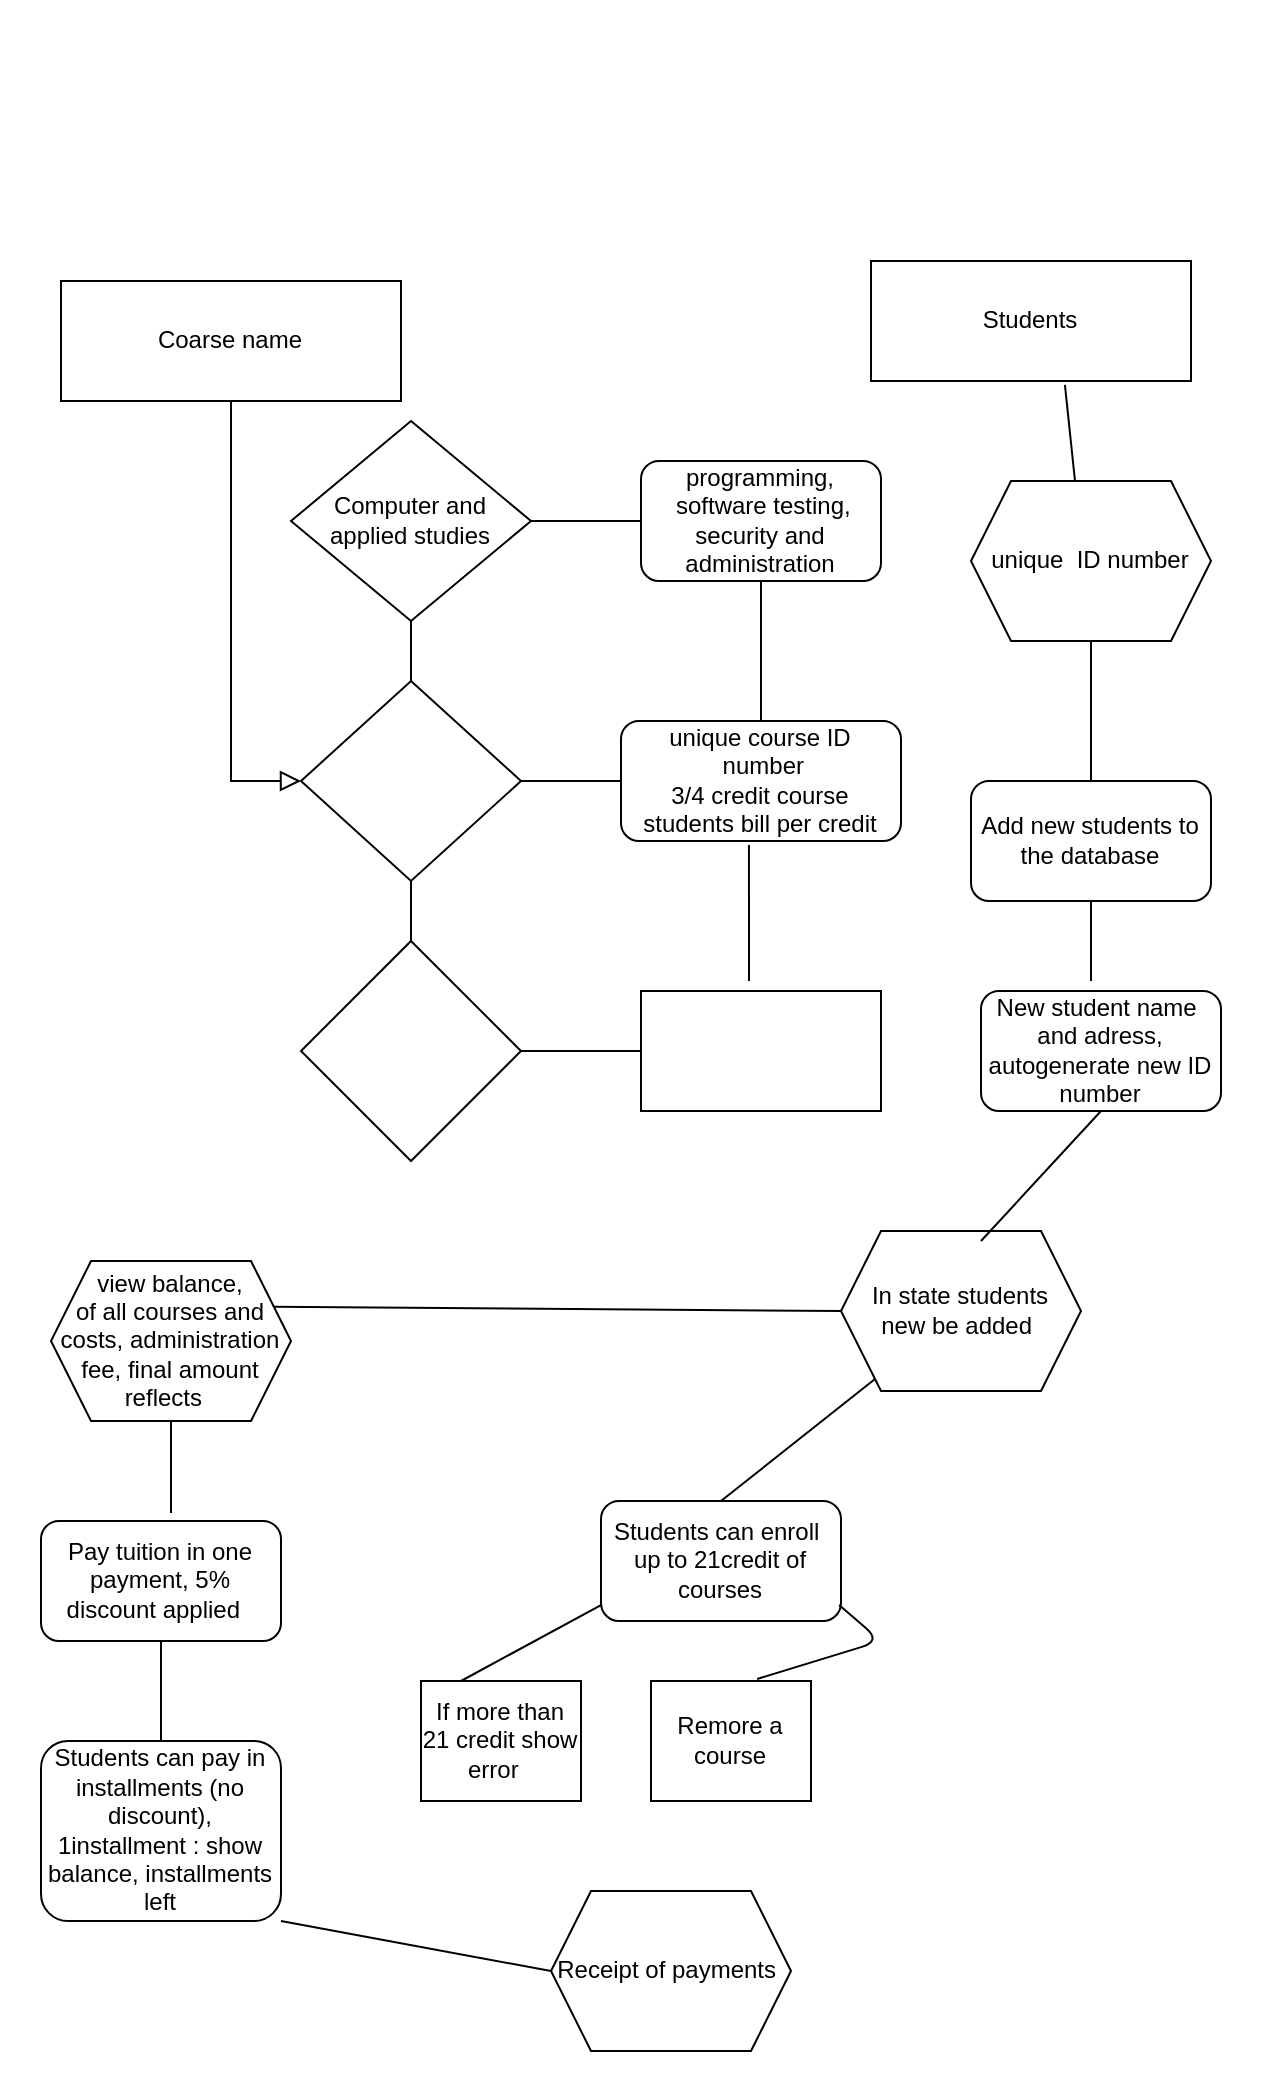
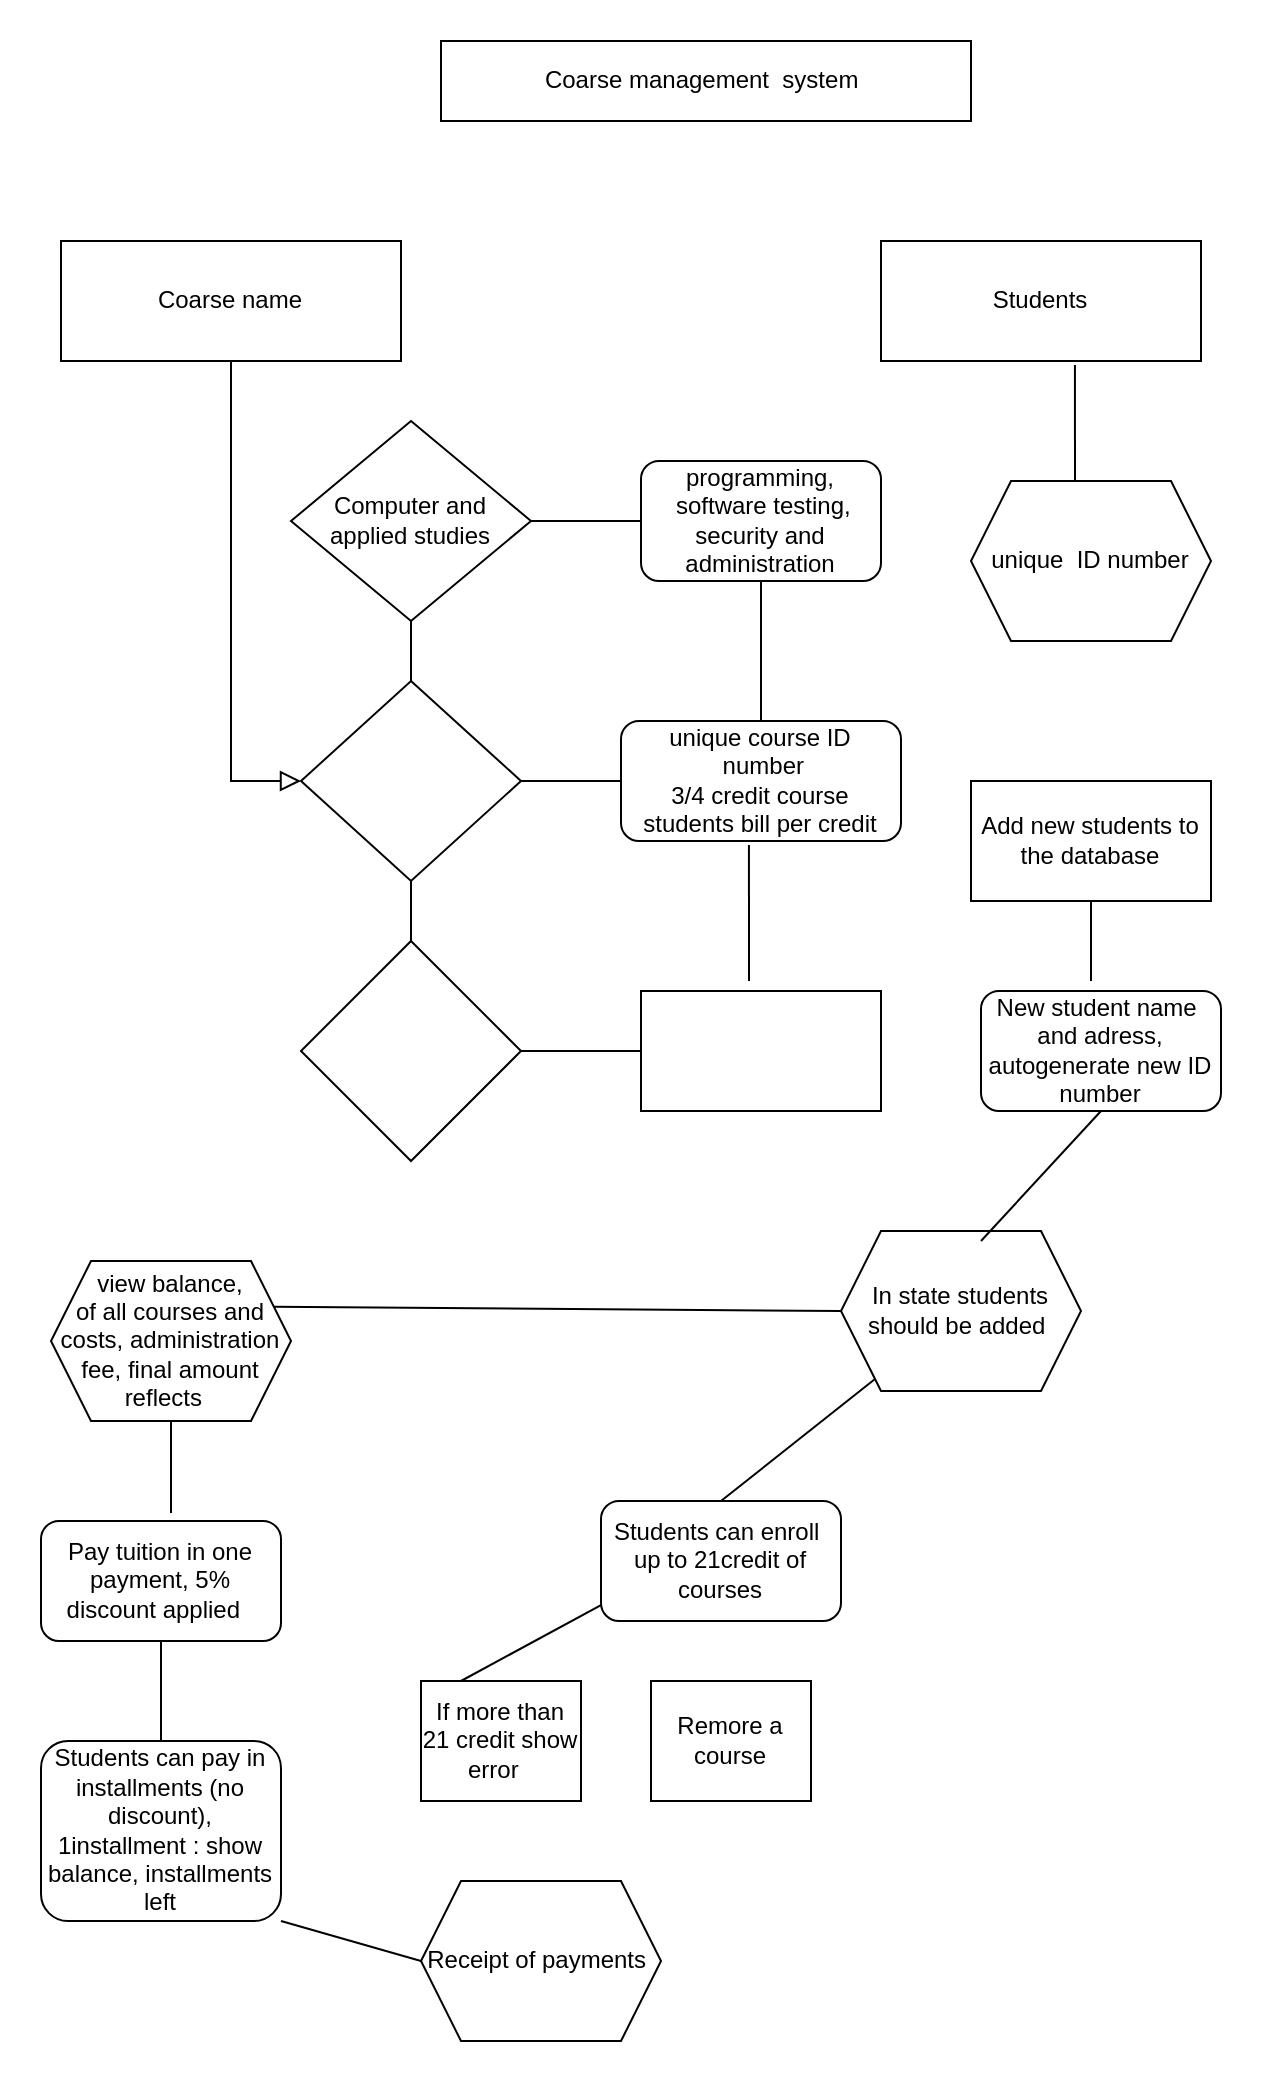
node "Coarse management system": added
node "Students": moved (1031, 321) -> (1041, 301)
node "Coarse name": moved (231, 341) -> (231, 301)
edge "unique ID number" -- "Add new students to the database": removed
node "Add new students to the database": shape rounded rectangle -> rectangle
node "In state students new be added": label "In state students new be added" -> "In state students should be added"
edge "Students can enroll up to 21credit of courses" -- "Remore a course": removed
node "Receipt of payments": moved (671, 1971) -> (541, 1961)
